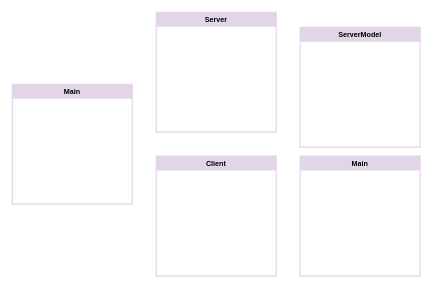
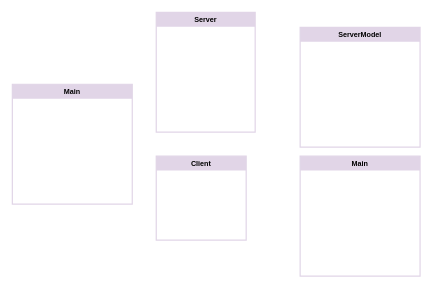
node "Server": size 120x120 -> 99x120
node "Client": size 120x120 -> 90x84
